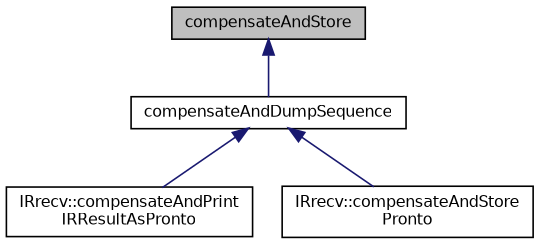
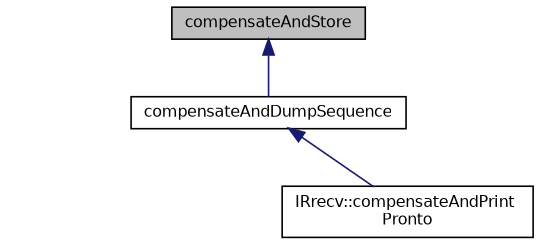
node "IRrecv::compensateAndPrint IRResultAsPronto": removed
node "IRrecv::compensateAndStore Pronto": label "IRrecv::compensateAndStore Pronto" -> "IRrecv::compensateAndPrint Pronto"
